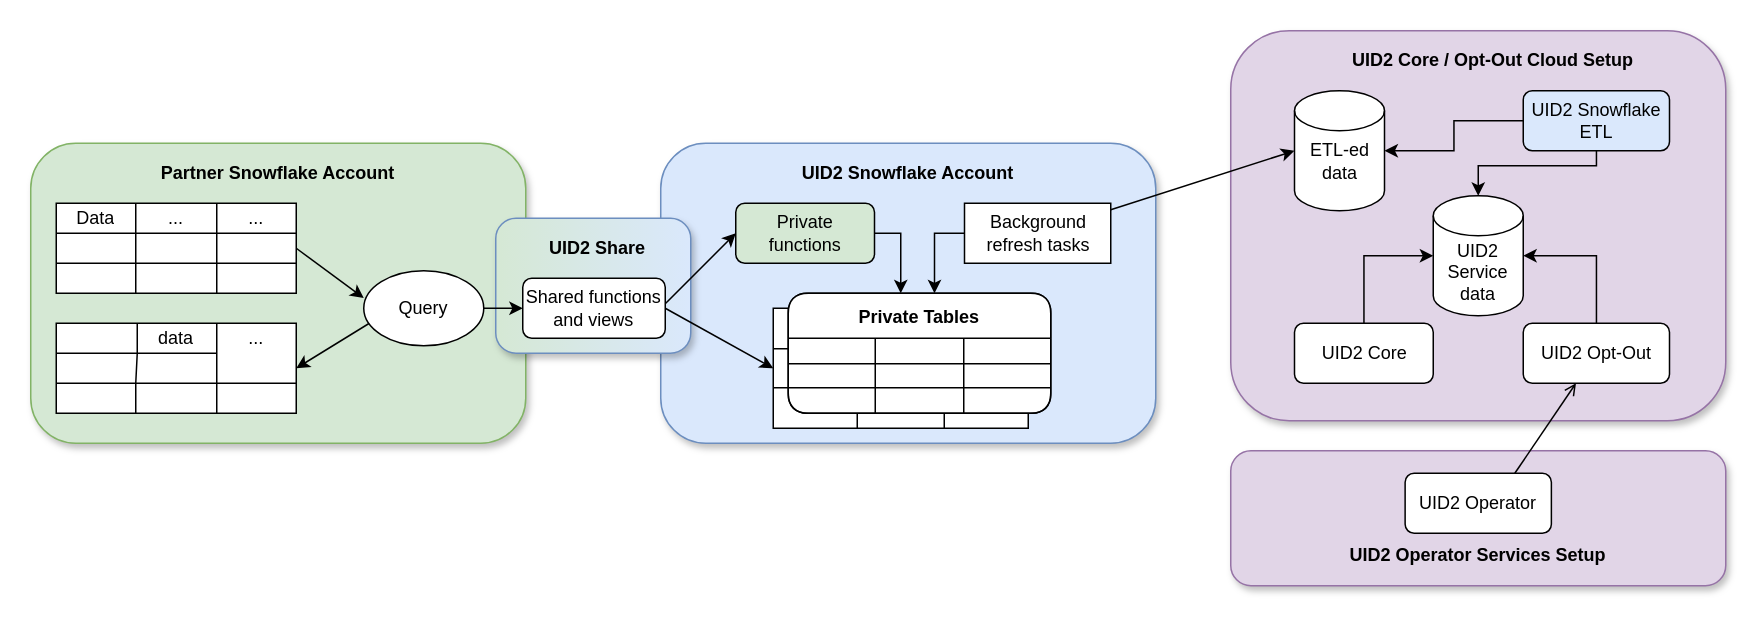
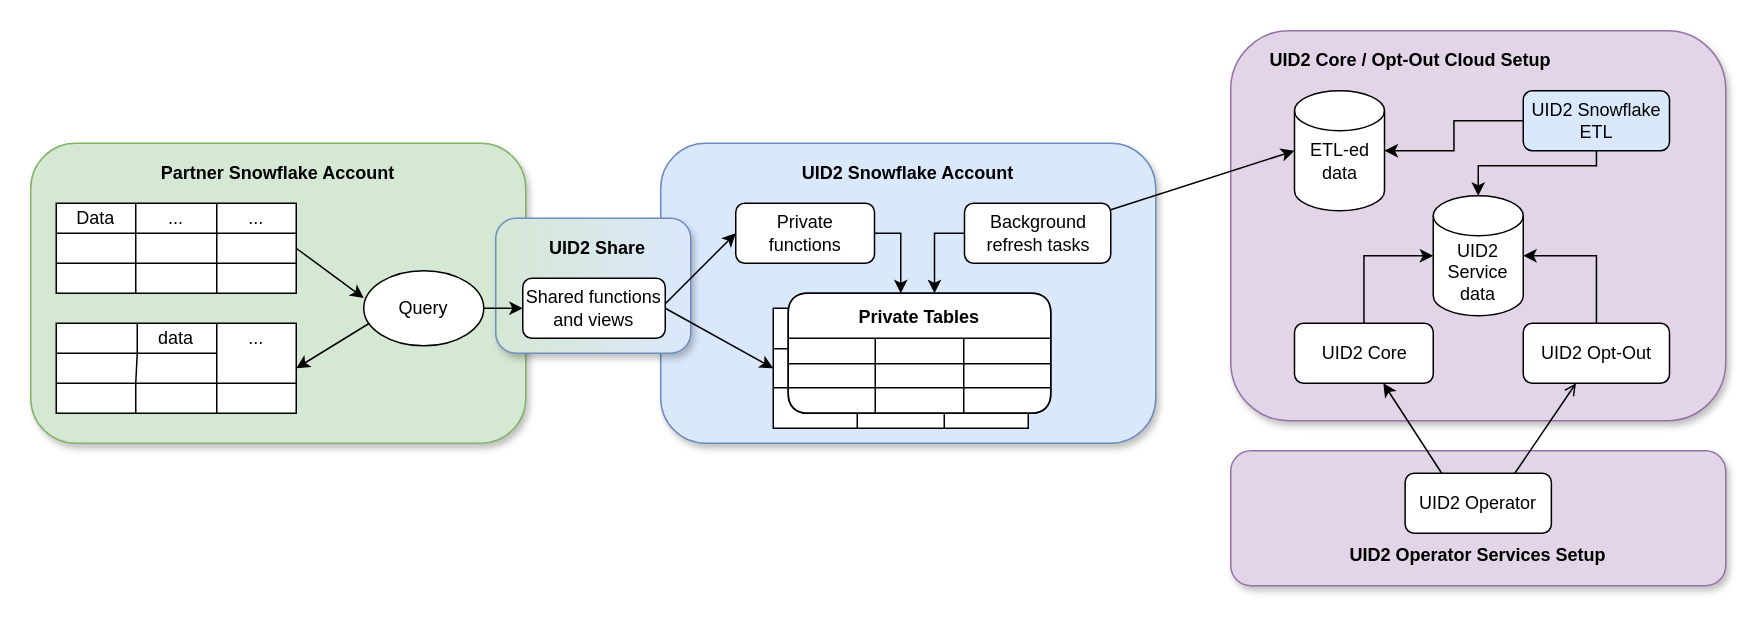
node "UID2 Core / Opt-Out Cloud Setup": moved (1493, 61) -> (1411, 61)
node "Private functions": fillcolor #d5e8d4 -> #ffffff
node "Background refresh tasks": shape rectangle -> rounded rectangle
edge "UID2 Operator" -> "UID2 Core": added
